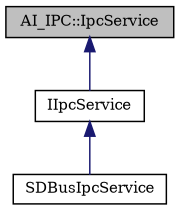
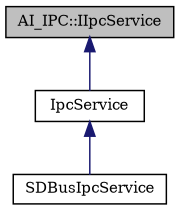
node "AI_IPC::IpcService": label "AI_IPC::IpcService" -> "AI_IPC::IIpcService"
node "IIpcService": label "IIpcService" -> "IpcService"
